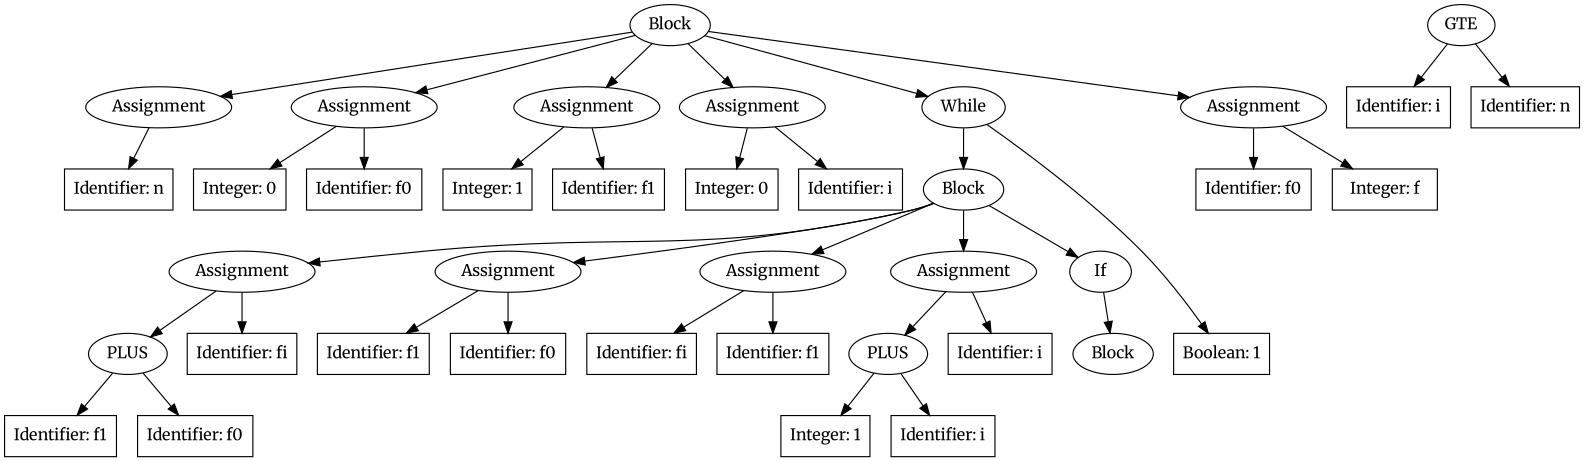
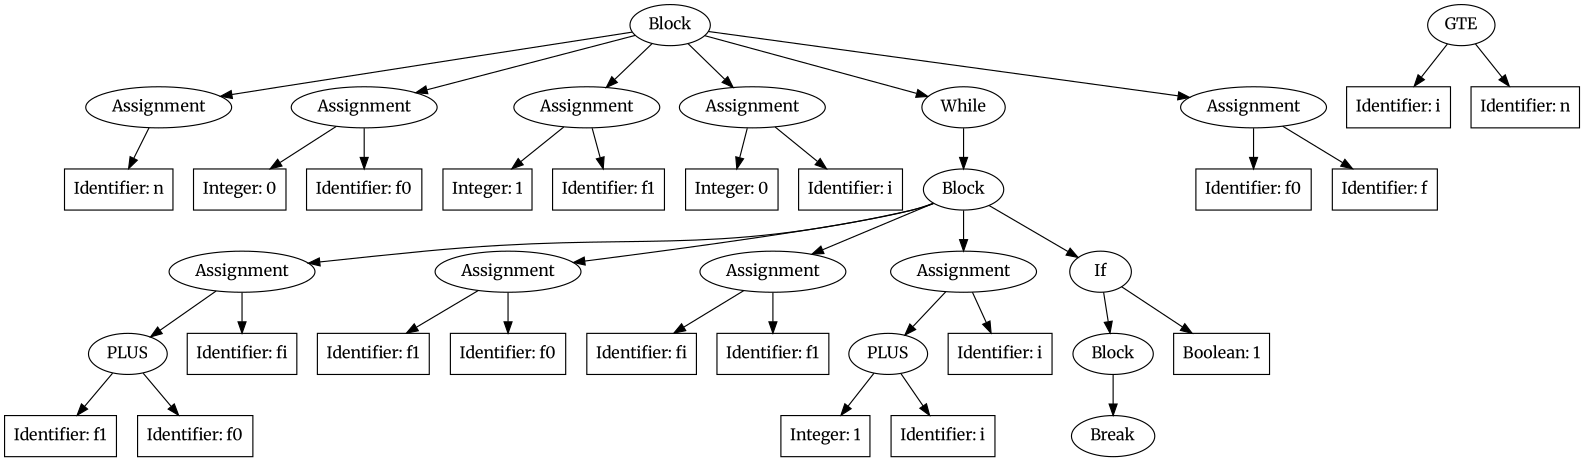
node "Integer: f": label "Integer: f" -> "Identifier: f"
edge "While" -> "Boolean: 1": now "If" -> "Boolean: 1"
node "Break": added
